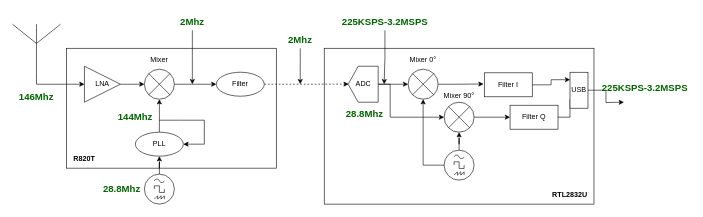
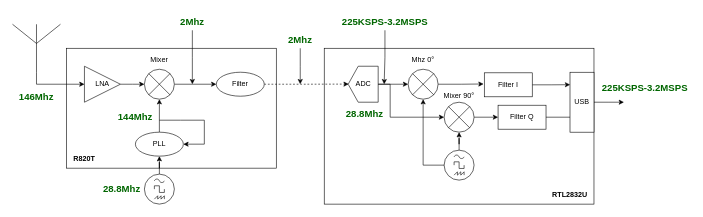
node "Mixer 0°": label "Mixer 0°" -> "Mhz 0°"
node "USB": size 18x36 -> 24x60
node "Filter Q": moved (534, 117) -> (522, 117)
